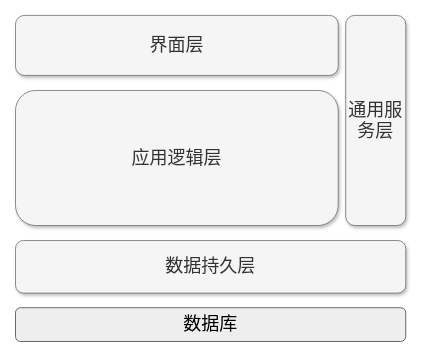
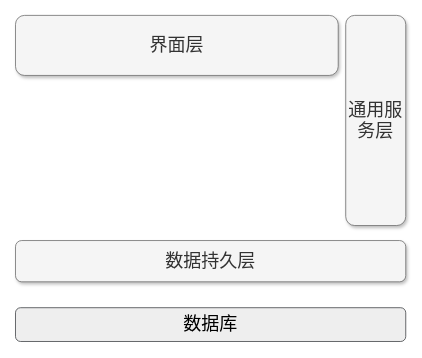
node "应用逻辑层": removed
node "数据持久层": size 390x53 -> 390x41
